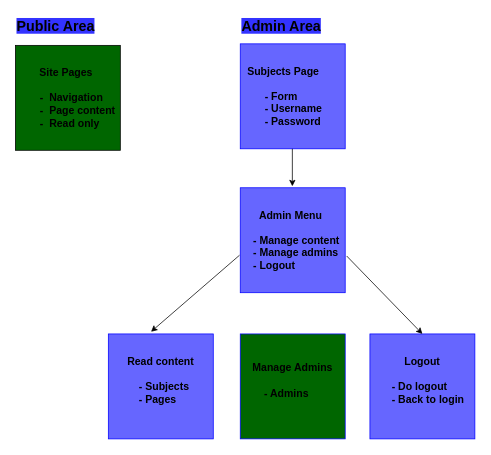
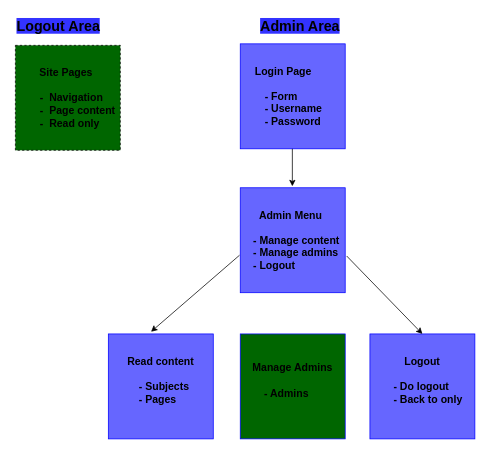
node "Public Area": label "Public Area" -> "Logout Area"
node "Admin Area": moved (293, 27) -> (312, 27)
node "Subjects Page - Form - Username - Password": label "Subjects Page - Form - Username - Password" -> "Login Page - Form - Username - Password"
node "Site Pages - Navigation - Page content - Read only": style solid -> dashed
node "Logout - Do logout - Back to login": label "Logout - Do logout - Back to login" -> "Logout - Do logout - Back to only"
